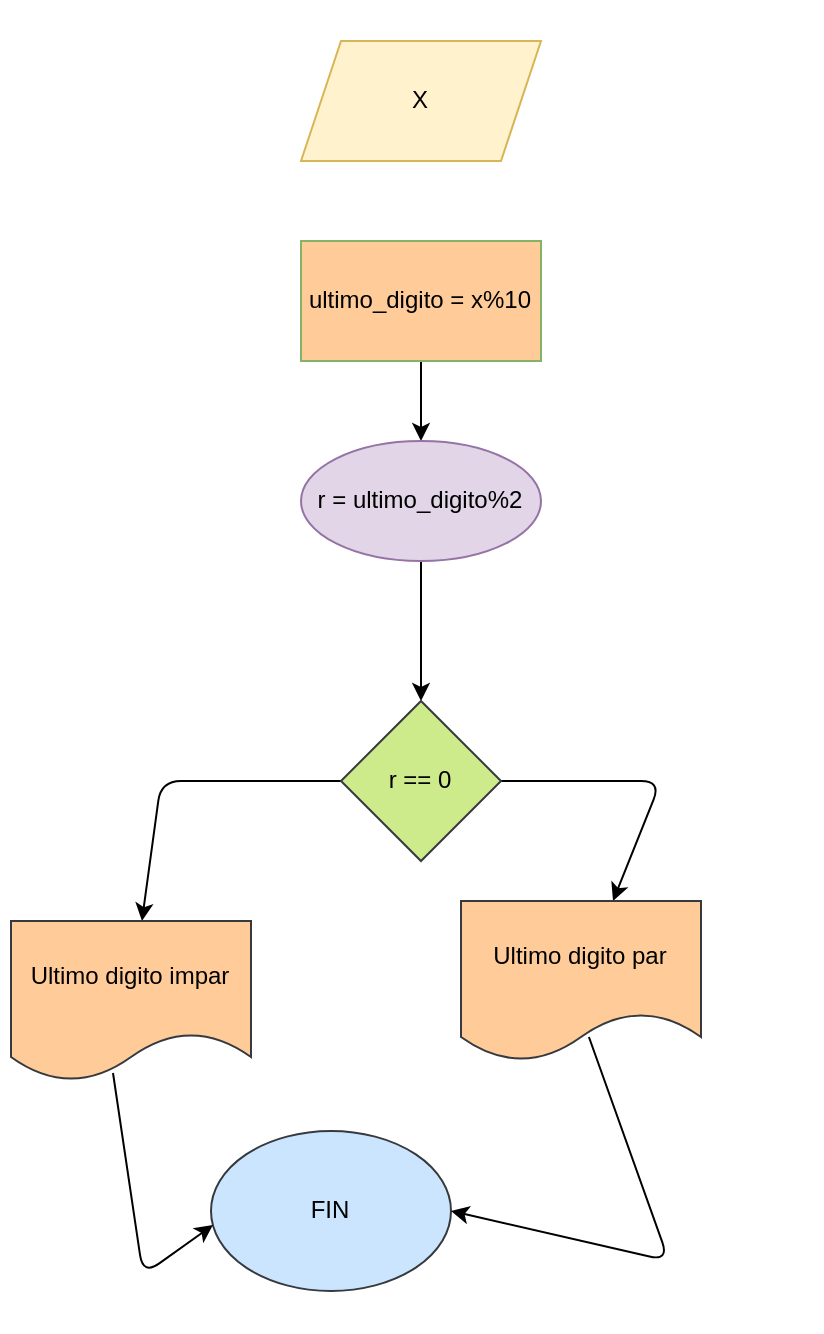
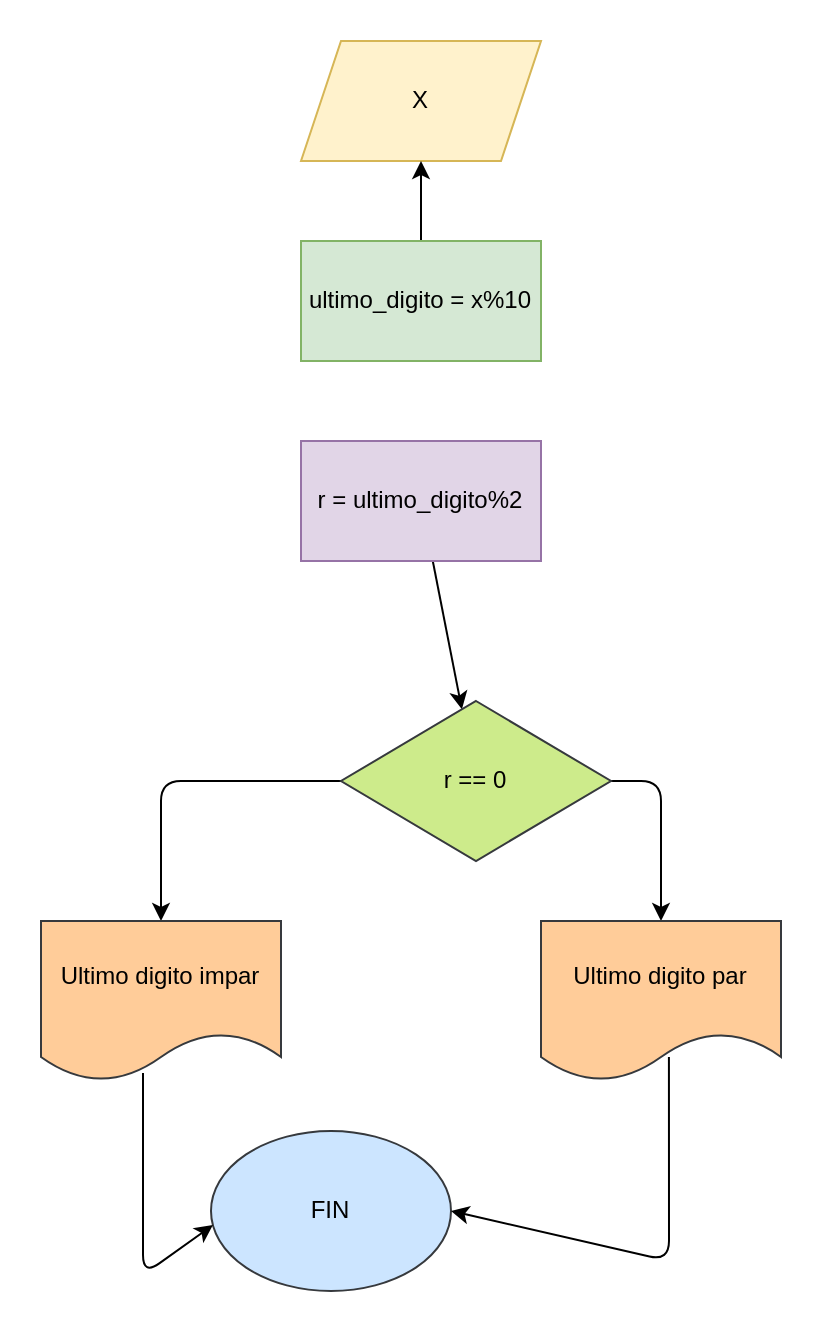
node "ultimo_digito = x%10": fillcolor #ffcc99 -> #d5e8d4
edge "ultimo_digito = x%10" -> "r = ultimo_digito%2": now "ultimo_digito = x%10" -> "X"
node "r = ultimo_digito%2": shape ellipse -> rectangle
node "r == 0": size 160x160 -> 270x160
node "Ultimo digito par": moved (581, 981) -> (661, 1001)
node "Ultimo digito impar": moved (131, 1001) -> (161, 1001)
